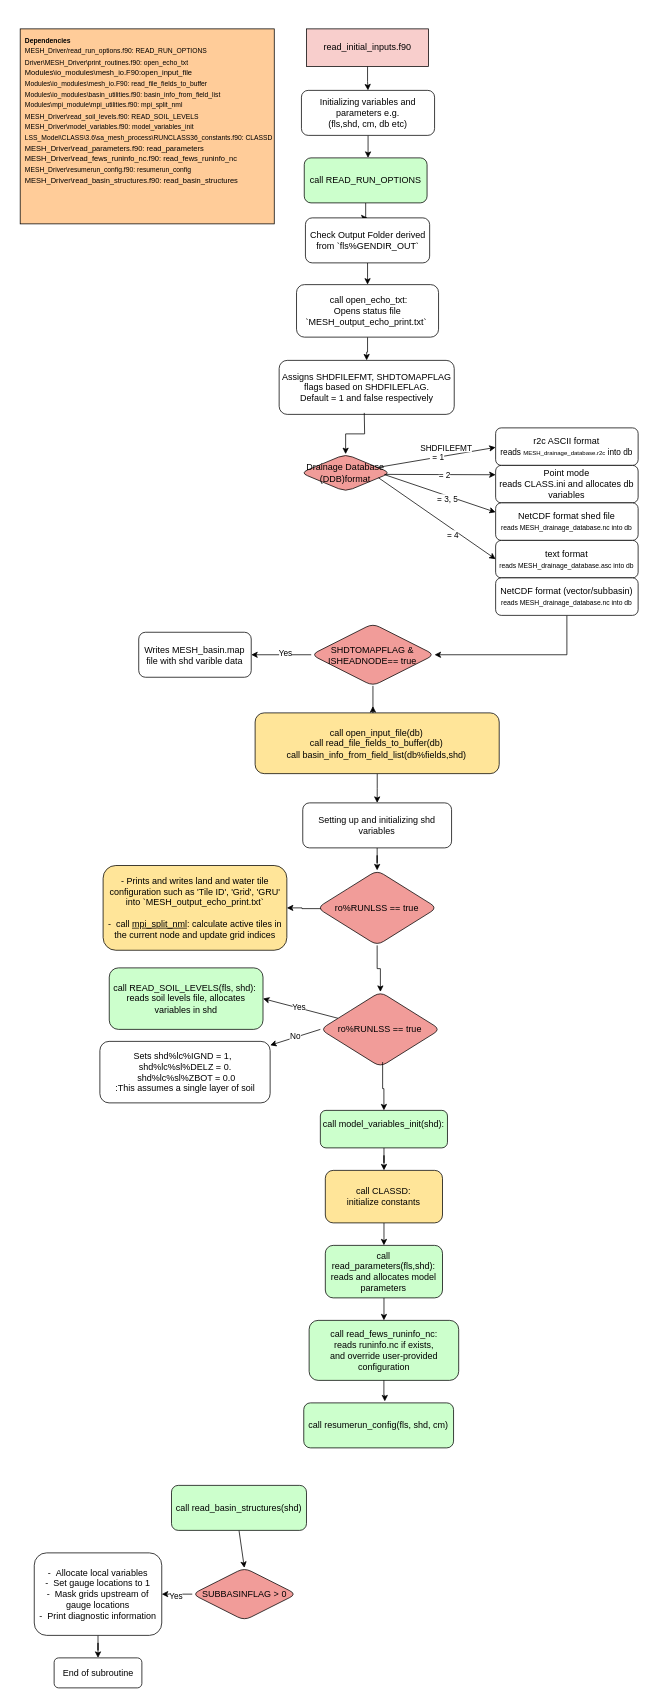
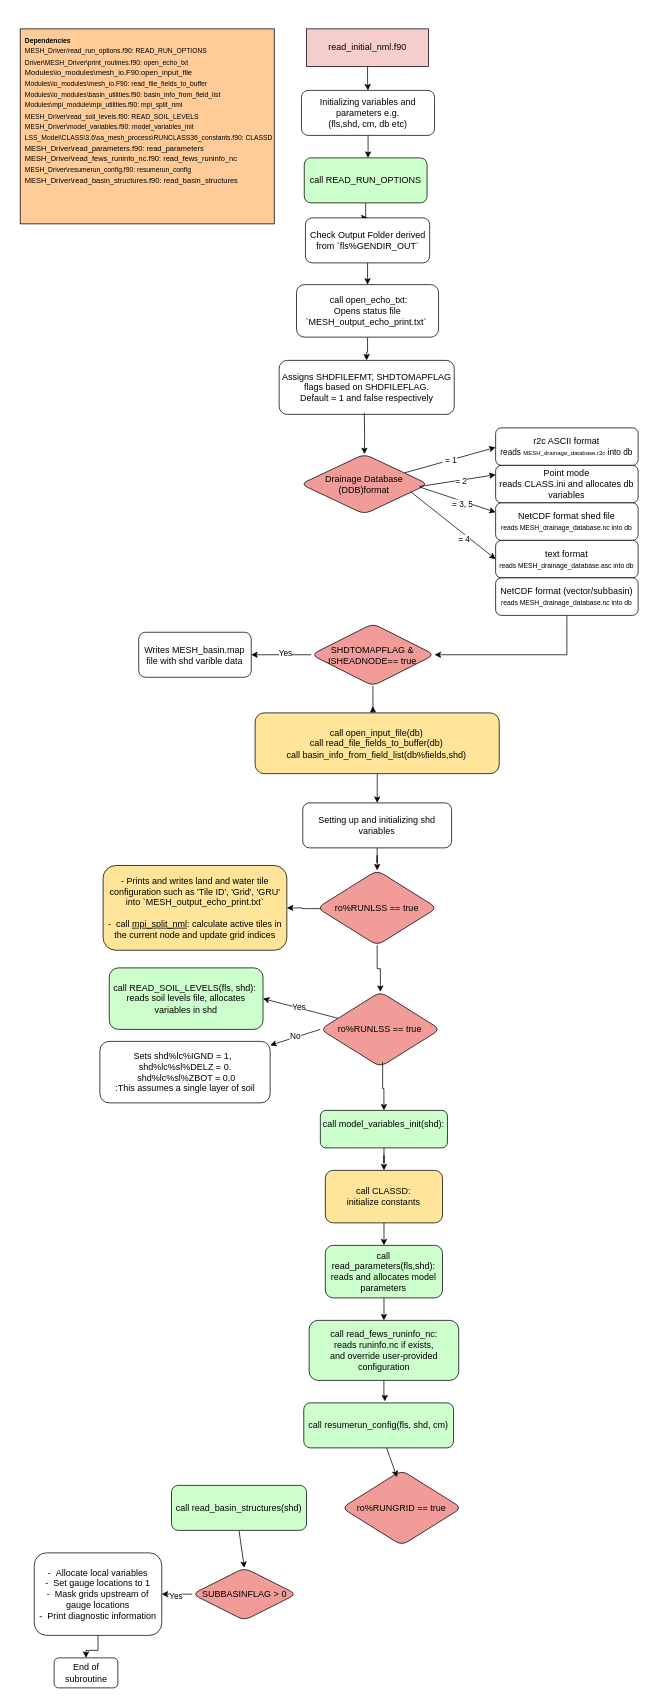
node "read_initial_inputs.f90": label "read_initial_inputs.f90" -> "read_initial_nml.f90"
node "SHDFILEFMT": removed
node "Drainage Database (DDB)format": size 90x38 -> 128x60
edge "call resumerun_config(fls, shd, cm)" -> "ro%RUNGRID == true": added
node "ro%RUNGRID == true": added
node "End of subroutine": size 88x30 -> 64x30
